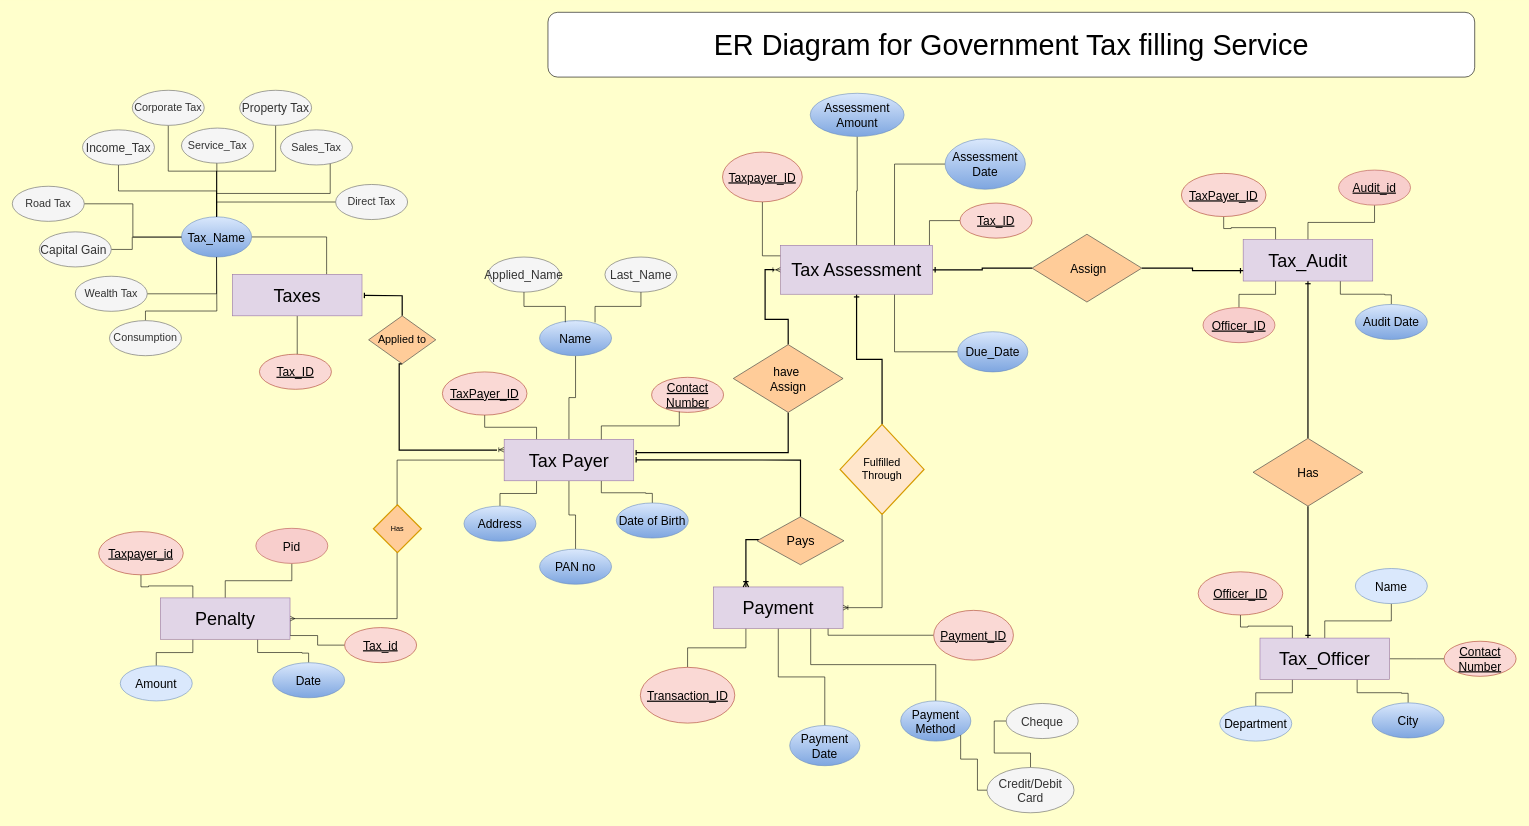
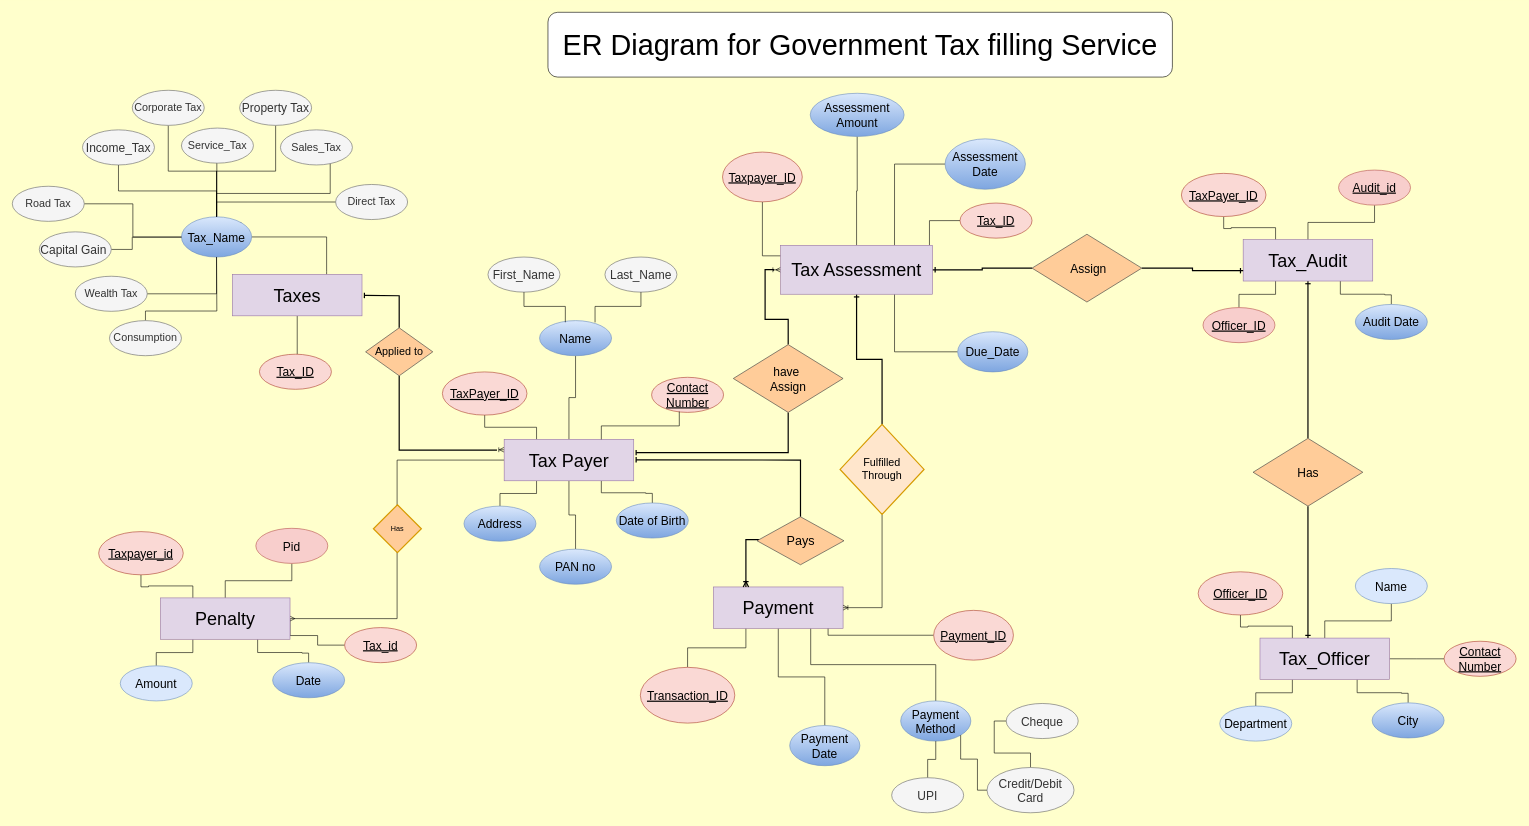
node "ER Diagram for Government Tax filling Service": size 927x65 -> 625x65
node "Applied_Name": label "Applied_Name" -> "First_Name"
node "Applied to": moved (402, 340) -> (399, 352)
edge "Payment Method" -- "UPI": added
node "UPI": added
